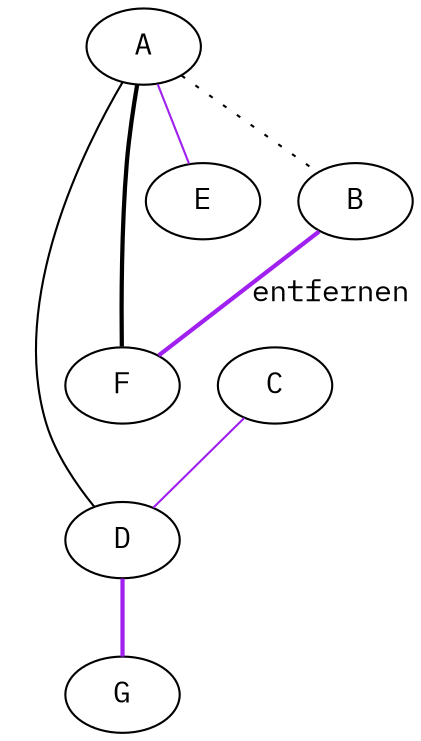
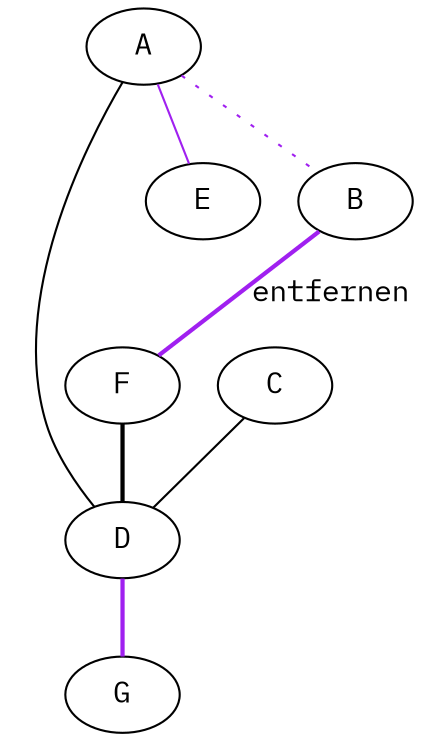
edge "A" -- "B": color black -> purple
edge "A" -- "F": now "D" -- "F"
edge "C" -- "D": color purple -> black
